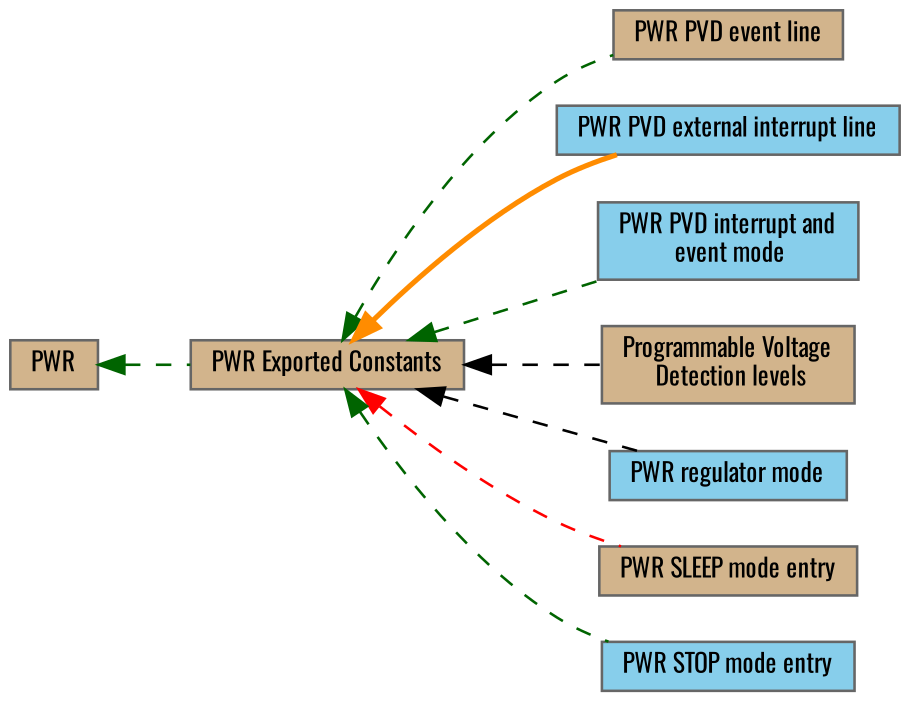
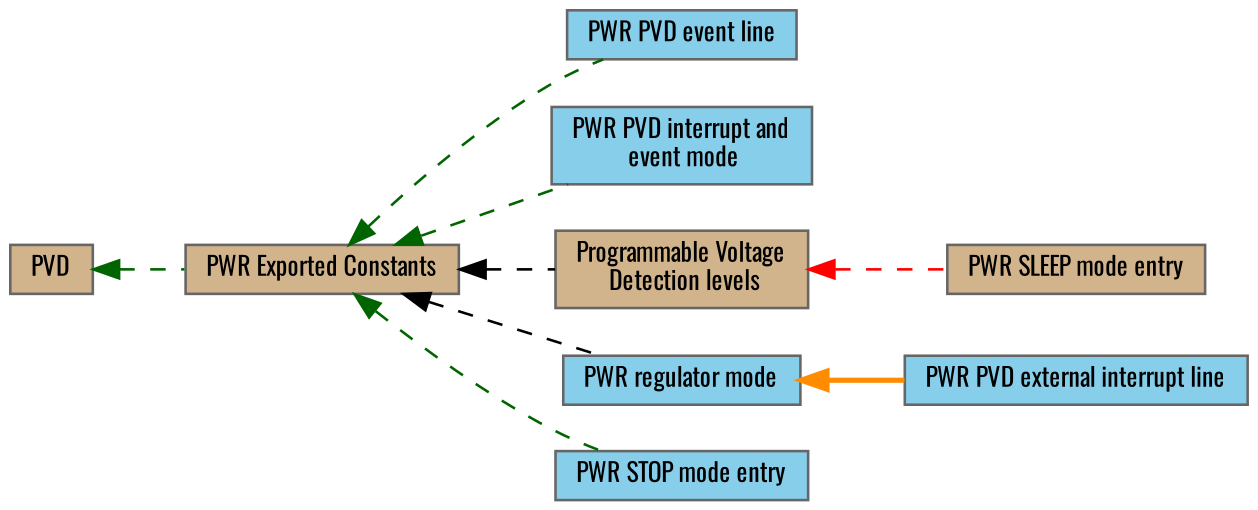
node "PWR PVD event line": fillcolor tan -> skyblue
edge "PWR PVD external interrupt line" -> "PWR Exported Constants": now "PWR PVD external interrupt line" -> "PWR regulator mode"
node "PWR": label "PWR" -> "PVD"
edge "PWR SLEEP mode entry" -> "PWR Exported Constants": now "PWR SLEEP mode entry" -> "Programmable Voltage Detection levels"
